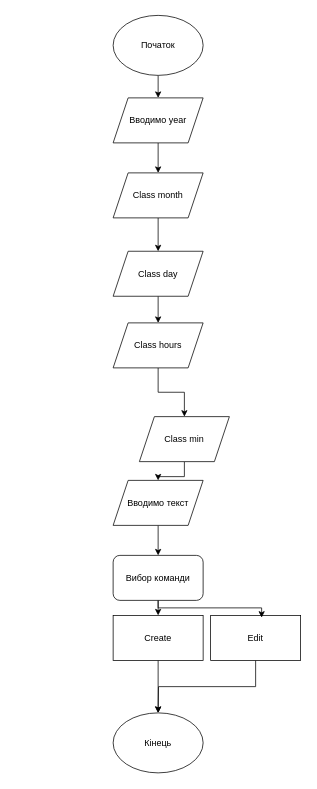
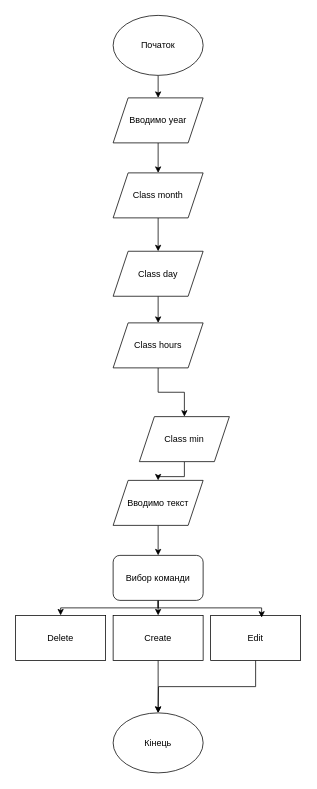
edge "Вибор команди" -> "Delete": added
node "Delete": added
